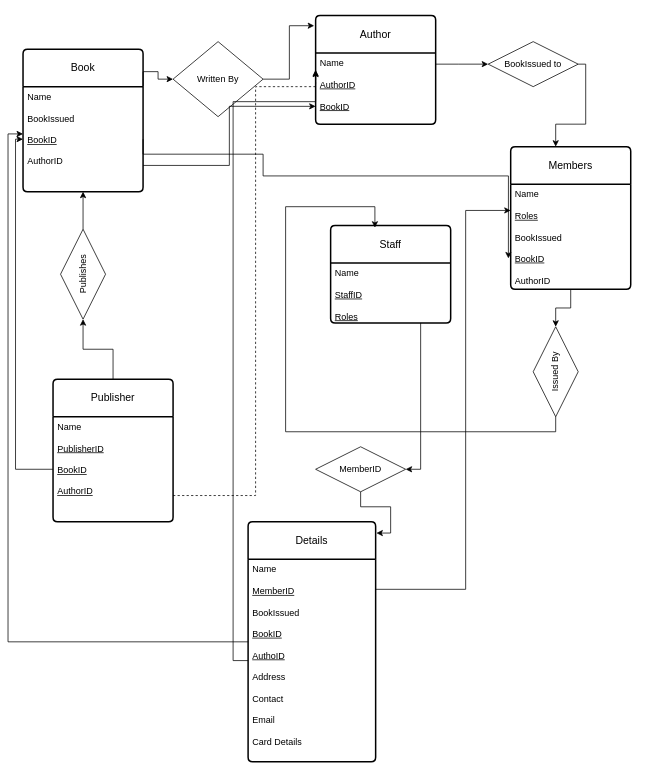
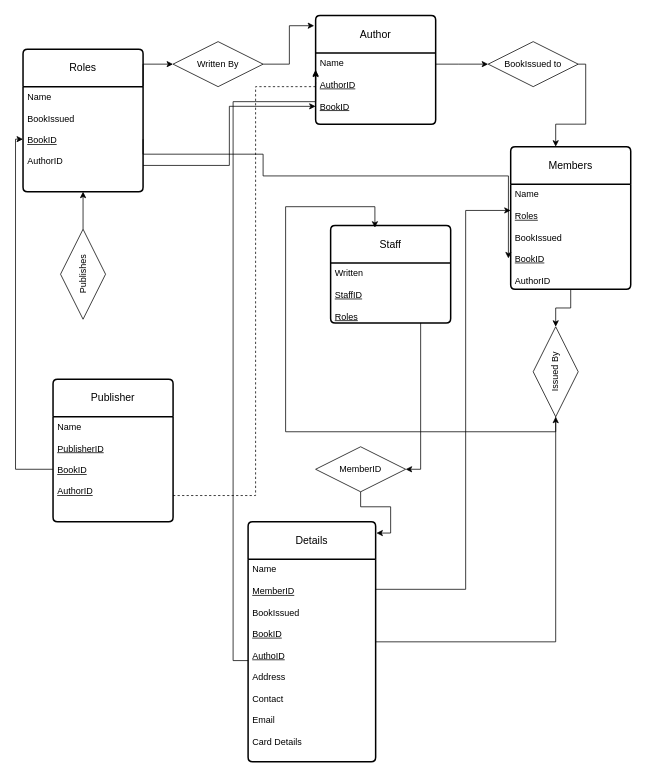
node "Book": label "Book" -> "Roles"
node "Written By": size 90x75 -> 90x45
node "Name StaffID Roles": label "Name StaffID Roles" -> "Written StaffID Roles"
edge "Publisher" -> "Publishes": removed
edge "Details" -> "Name BookIssued BookID AuthorID": now "Details" -> "Issued By"
